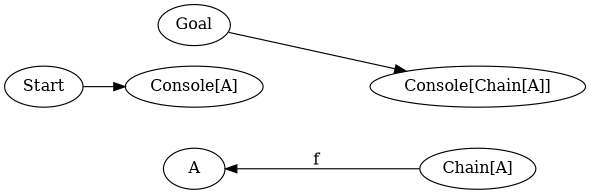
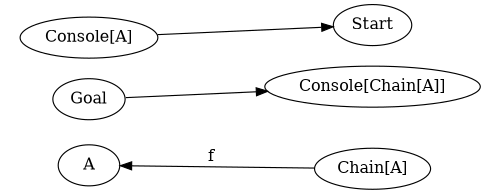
edge "Start" -> "Console[A]": reversed
